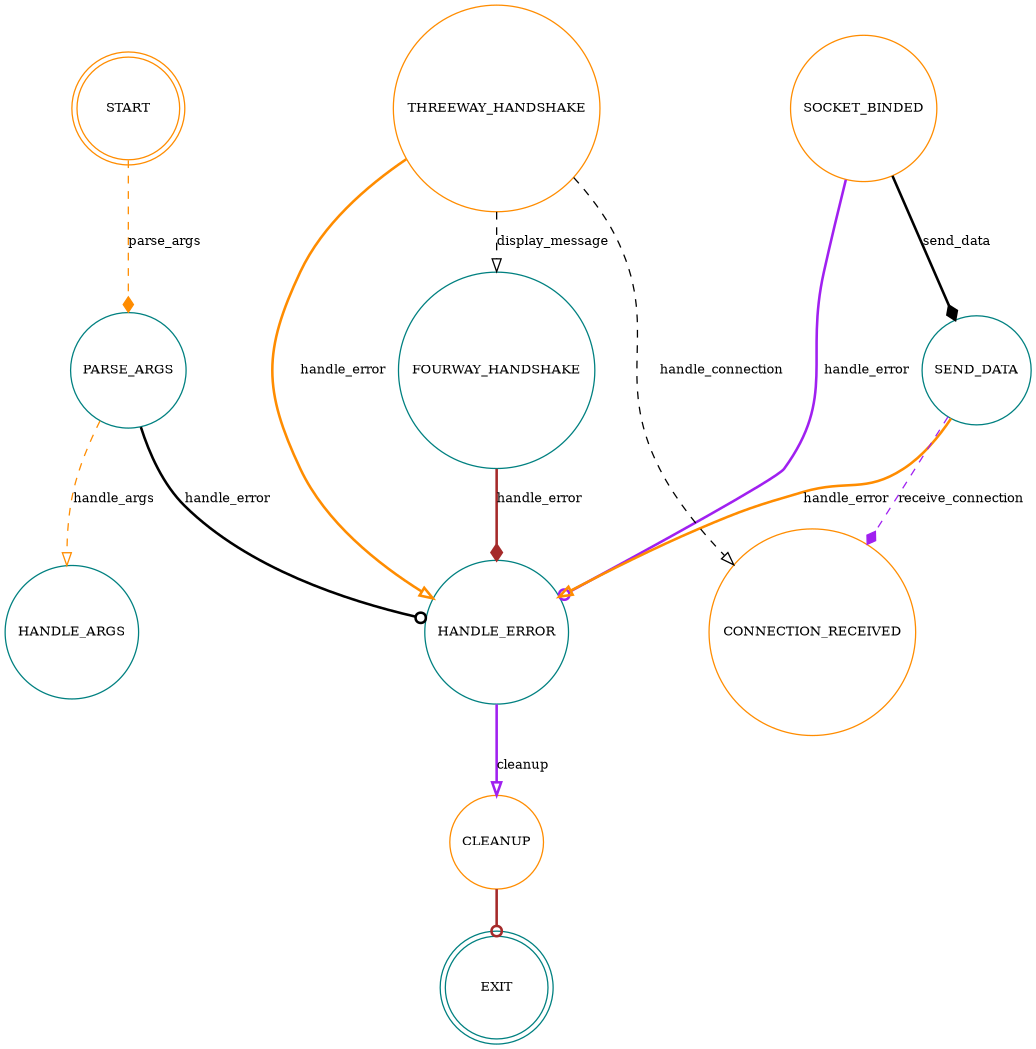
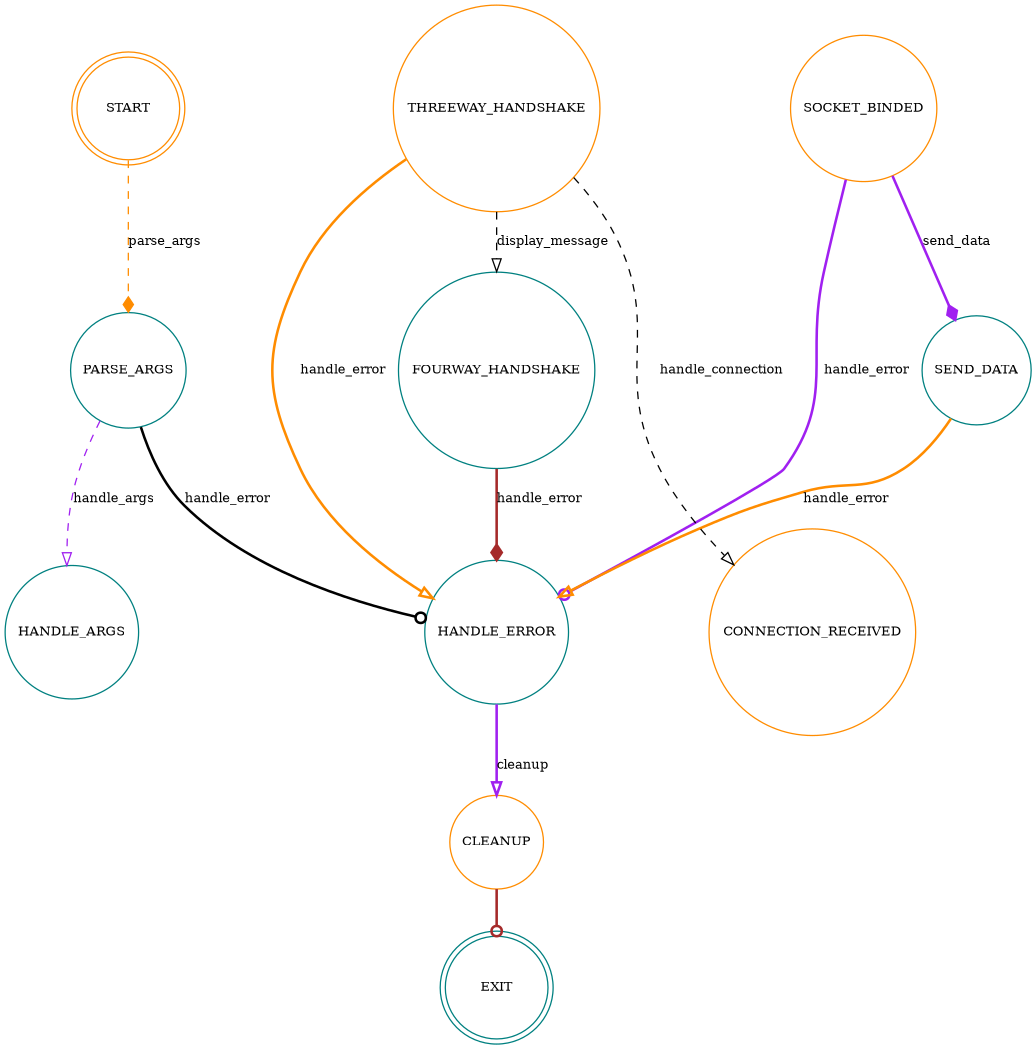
edge "SOCKET_BINDED" -> "SEND_DATA": color black -> purple
edge "SEND_DATA" -> "CONNECTION_RECEIVED": removed, label "receive_connection"
edge "PARSE_ARGS" -> "HANDLE_ARGS": color darkorange -> purple
